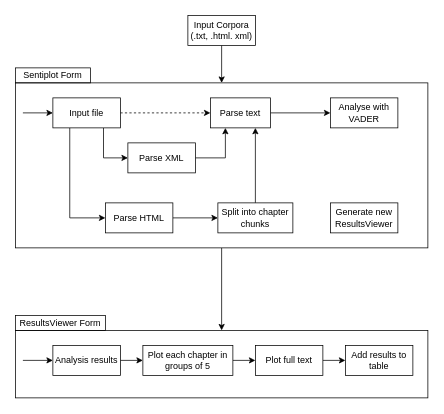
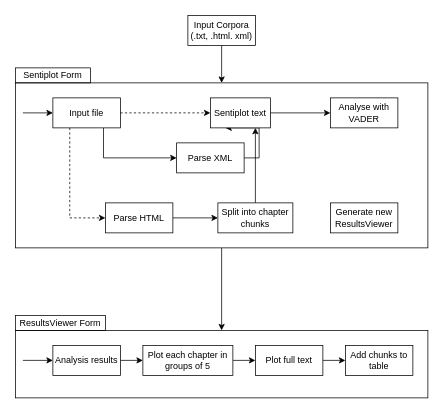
node "Parse text": label "Parse text" -> "Sentiplot text"
node "Parse XML": moved (162, 158) -> (210, 158)
edge "Input file" -> "Parse HTML": style solid -> dashed
node "Add results to table": label "Add results to table" -> "Add chunks to table"
